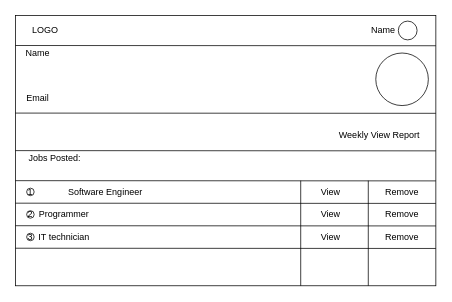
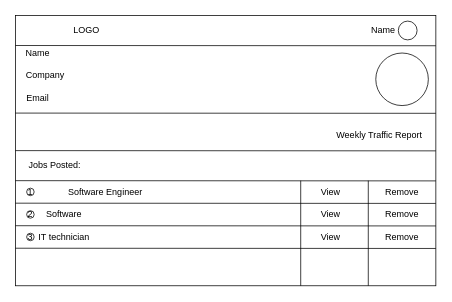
node "LOGO": moved (45, 30) -> (87, 30)
node "Company": added
node "Weekly View Report": label "Weekly View Report" -> "Weekly Traffic Report"
node "Jobs Posted:": moved (55, 158) -> (55, 165)
node "Programmer": label "Programmer" -> "Software"
